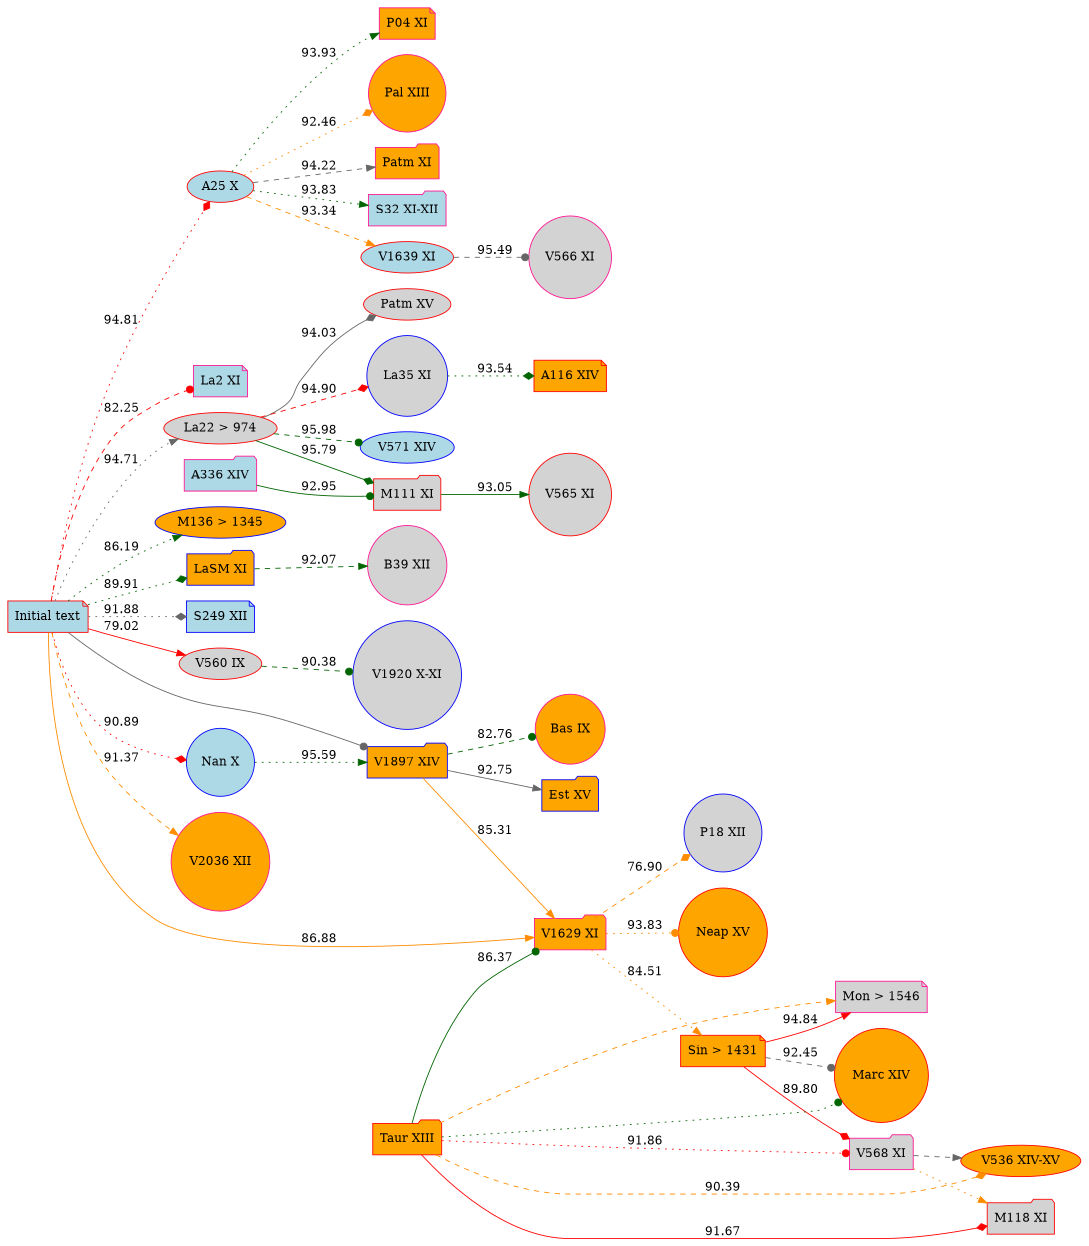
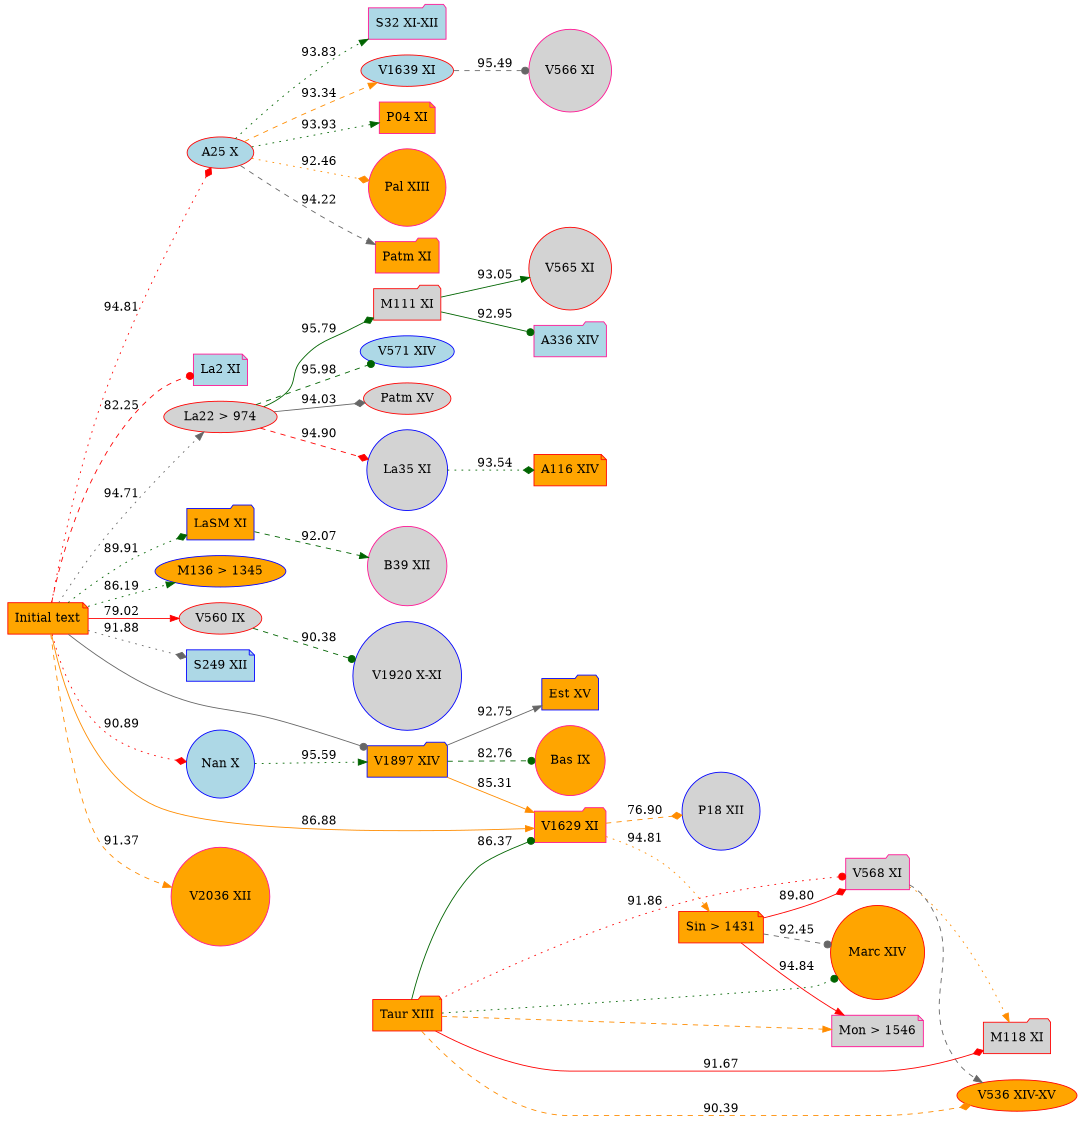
edge "A336 XIV" -> "M111 XI": reversed
node "Initial text": fillcolor lightblue -> orange
node "Neap XV": removed
edge "V1629 XI" -> "Sin > 1431": label "84.51" -> "94.81"
